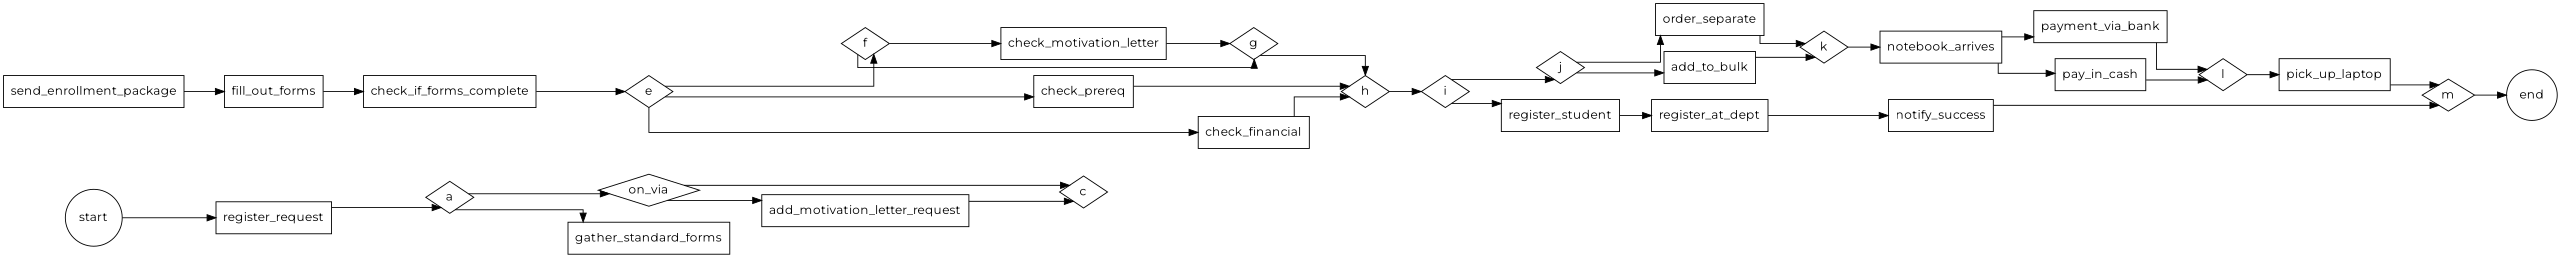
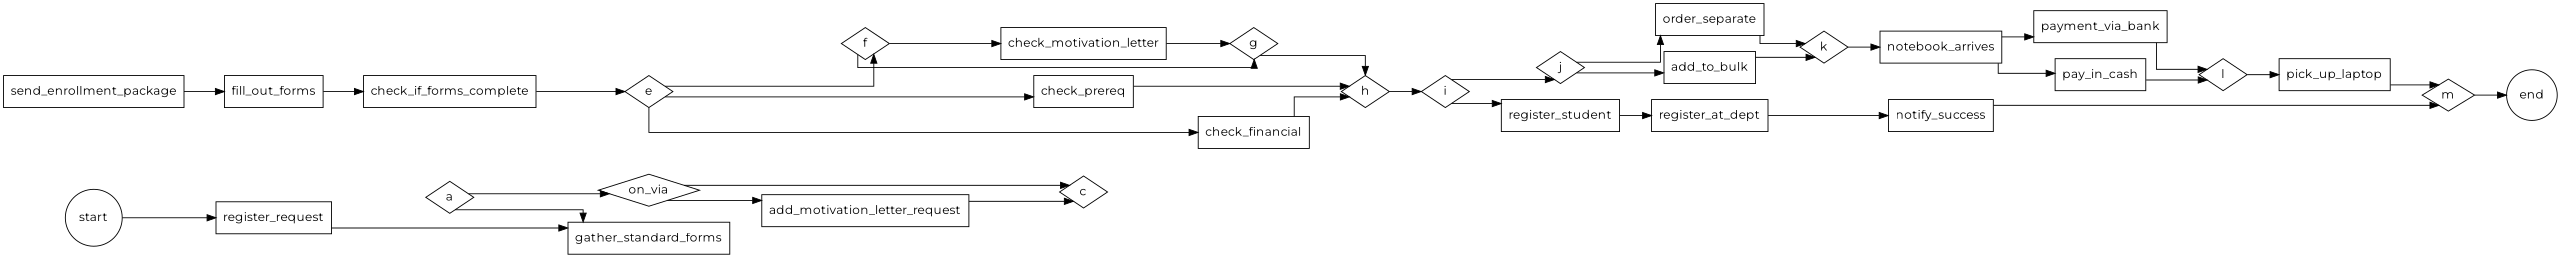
edge "register_request" -> "a": now "register_request" -> "gather_standard_forms"
